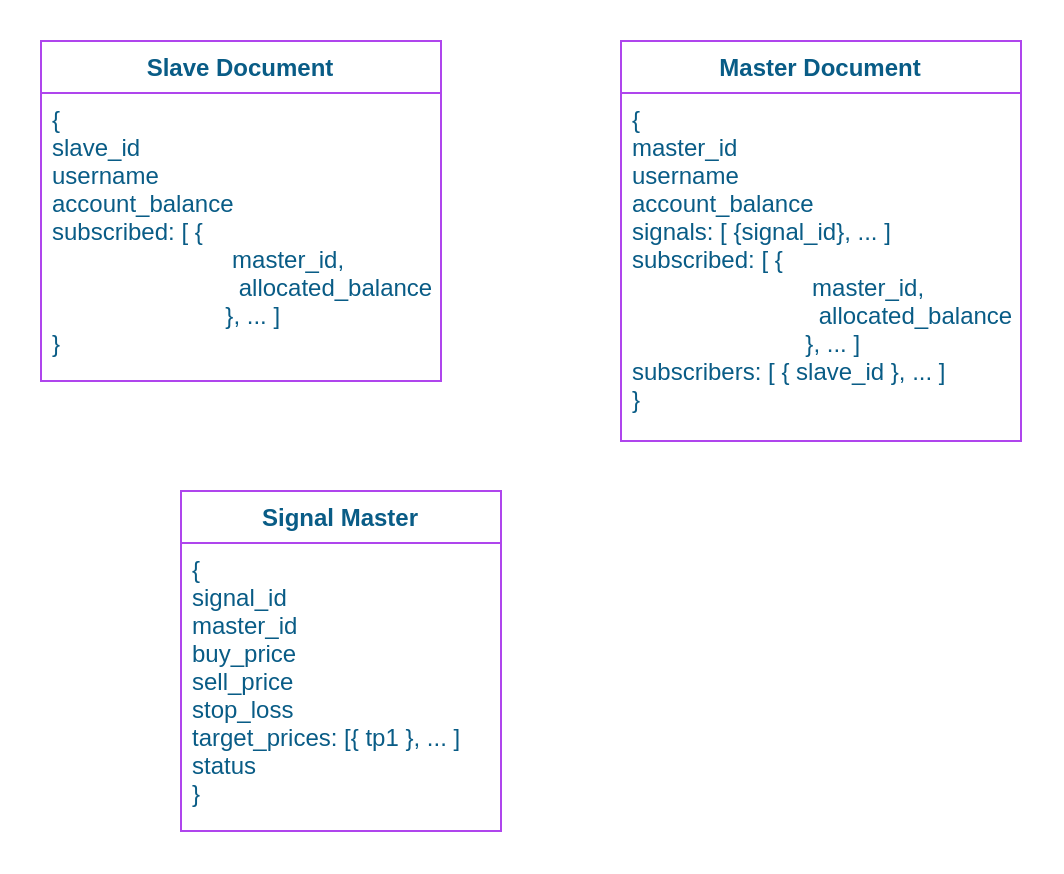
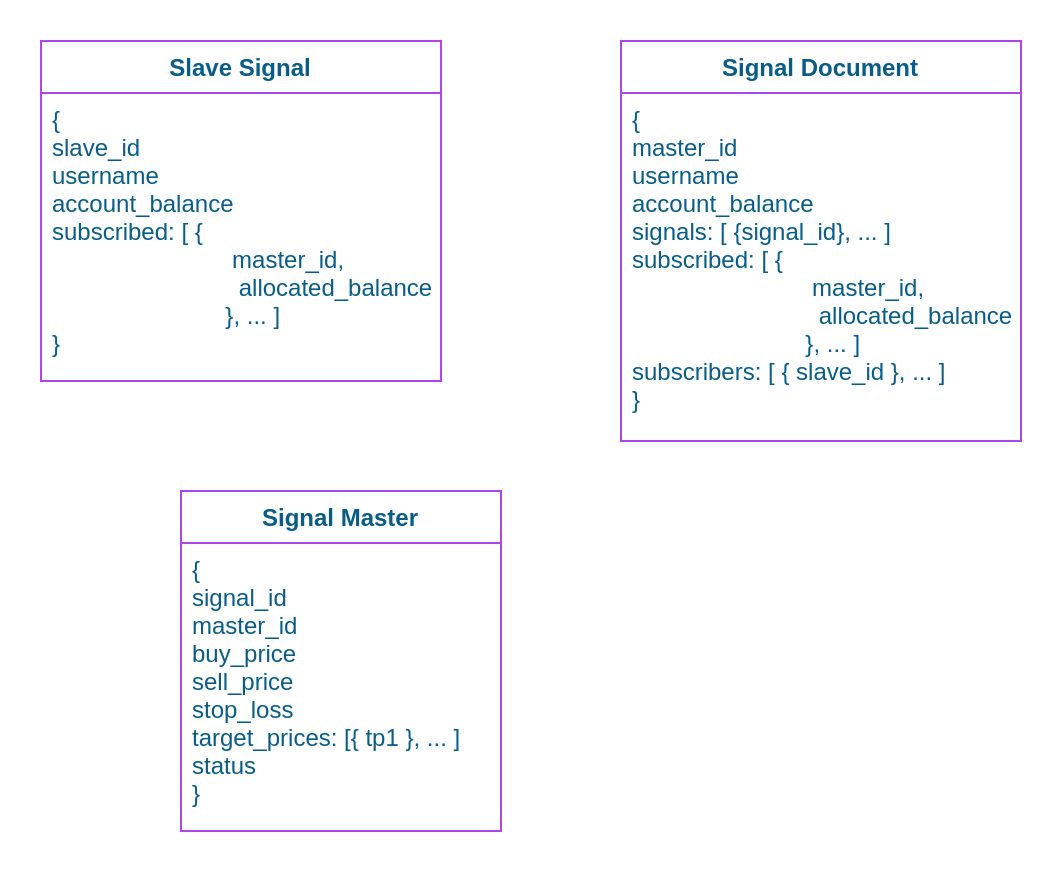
node "Slave Document": label "Slave Document" -> "Slave Signal"
node "Master Document": label "Master Document" -> "Signal Document"
